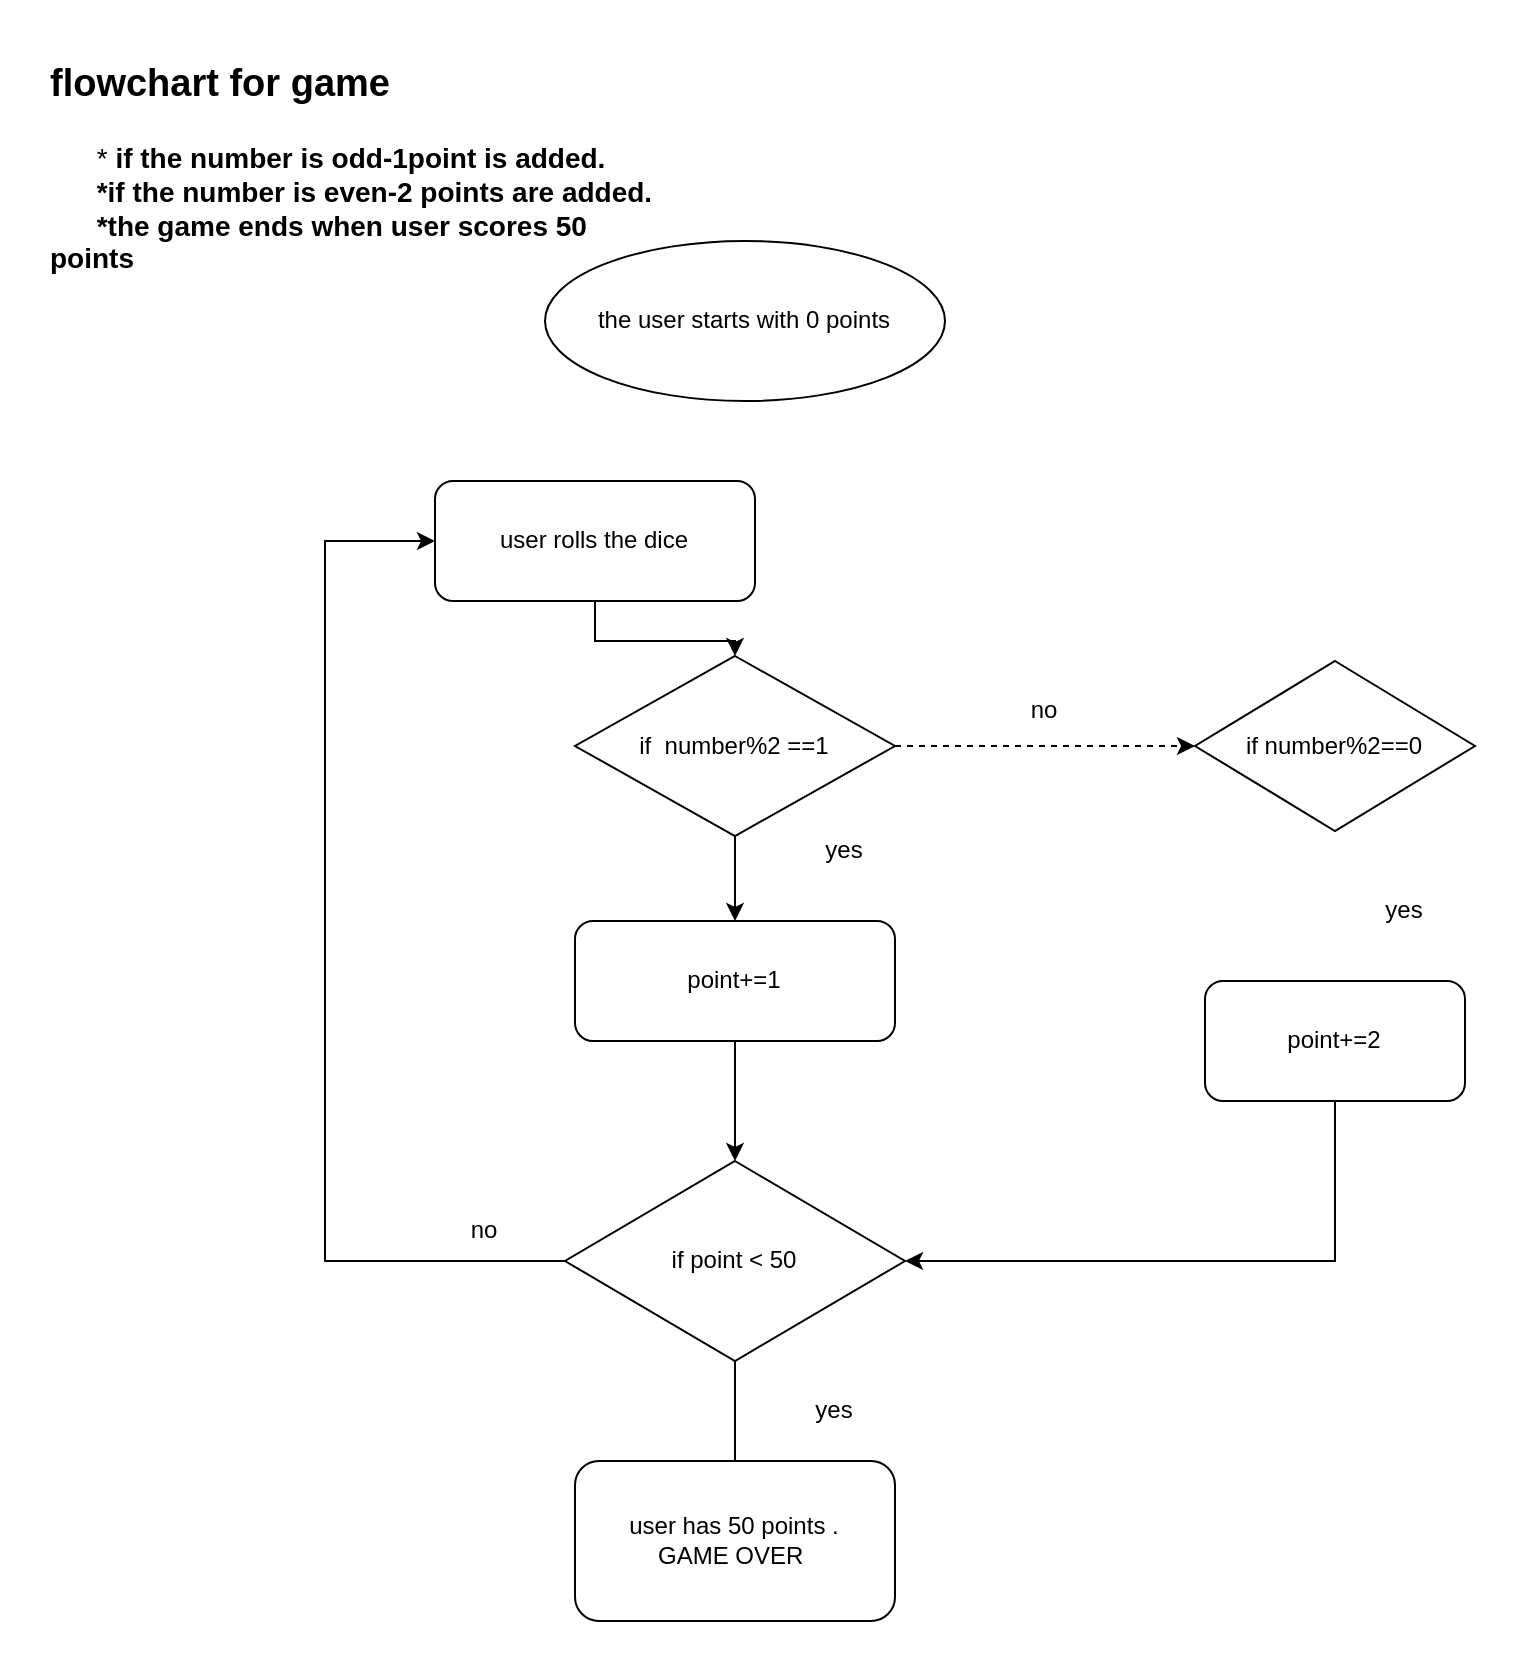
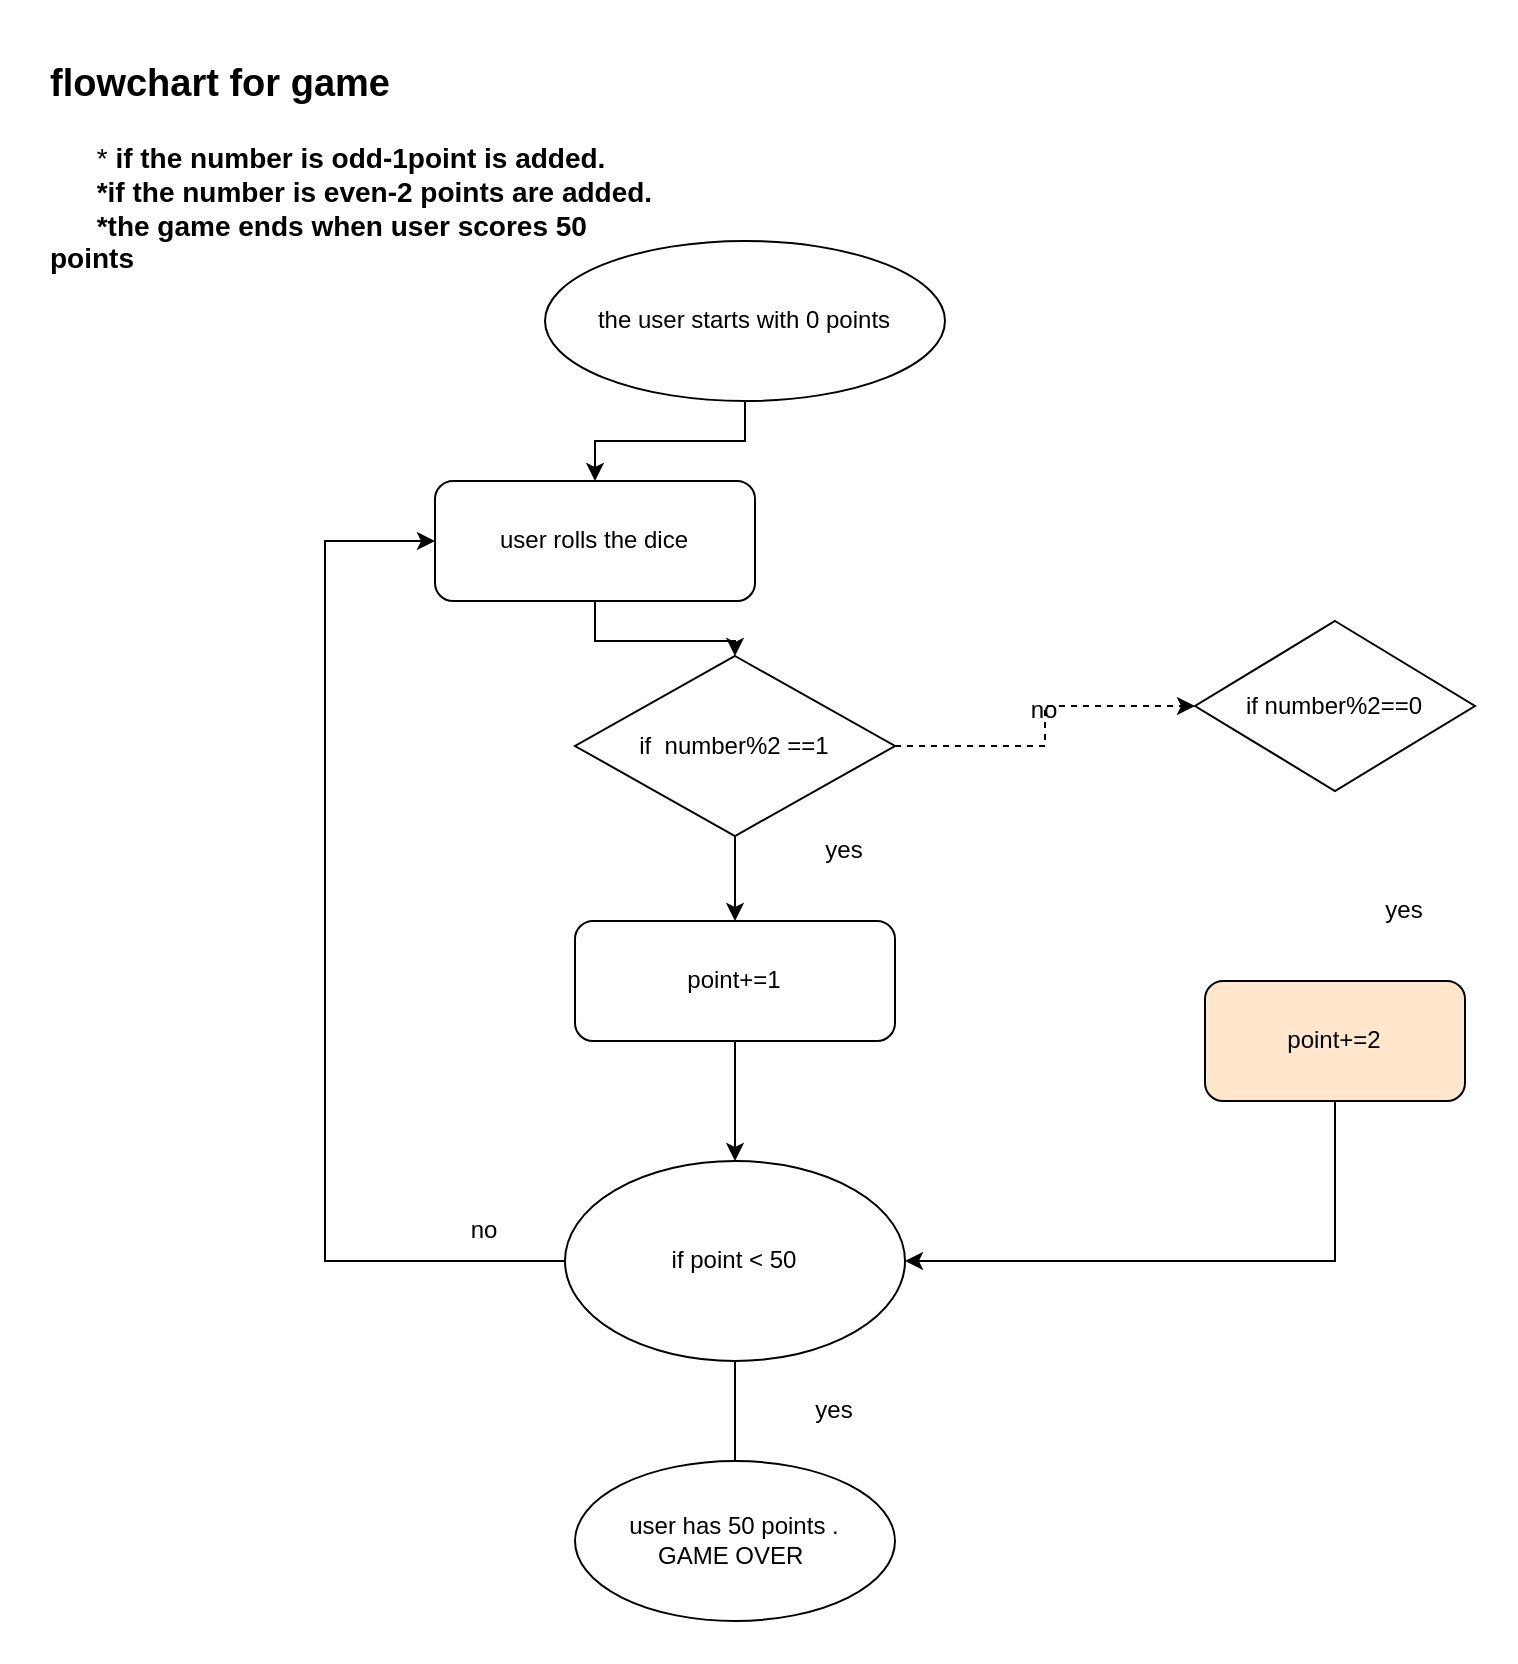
edge "the user starts with 0 points" -> "user rolls the dice": added
node "if number%2==0": moved (1335, 746) -> (1335, 706)
node "point+=2": fillcolor #ffffff -> #ffe6cc
node "if point < 50": shape diamond -> ellipse
node "user has 50 points . GAME OVER": shape rounded rectangle -> ellipse
